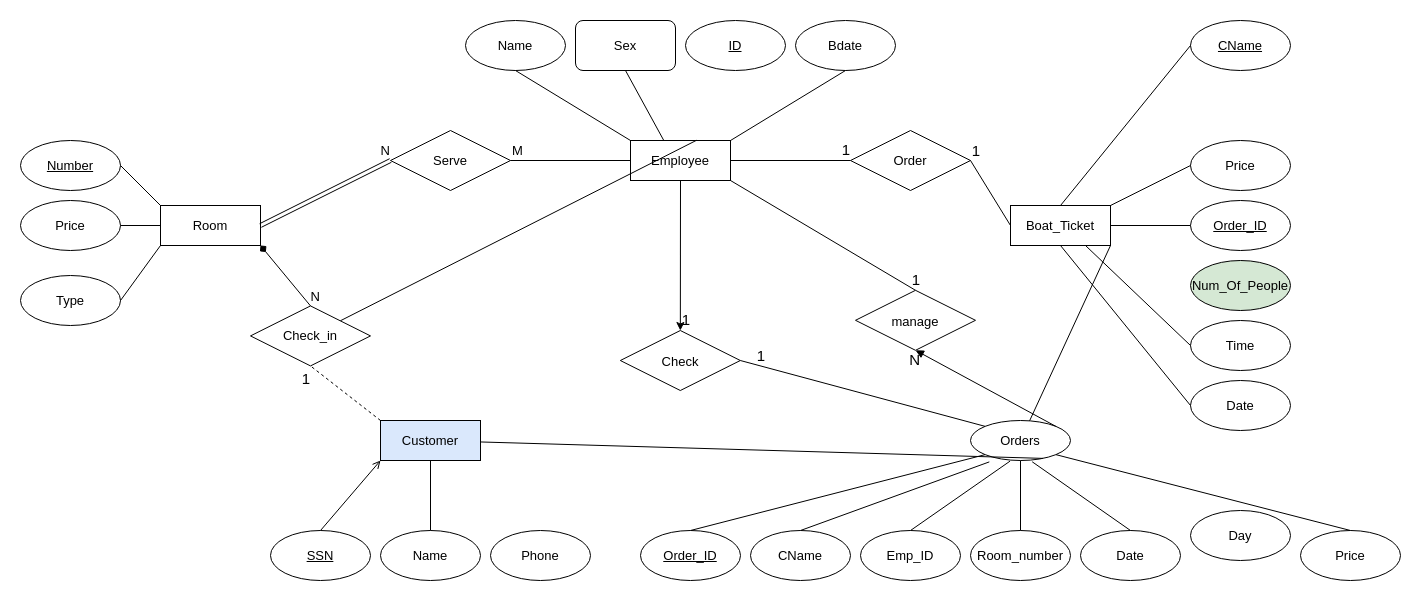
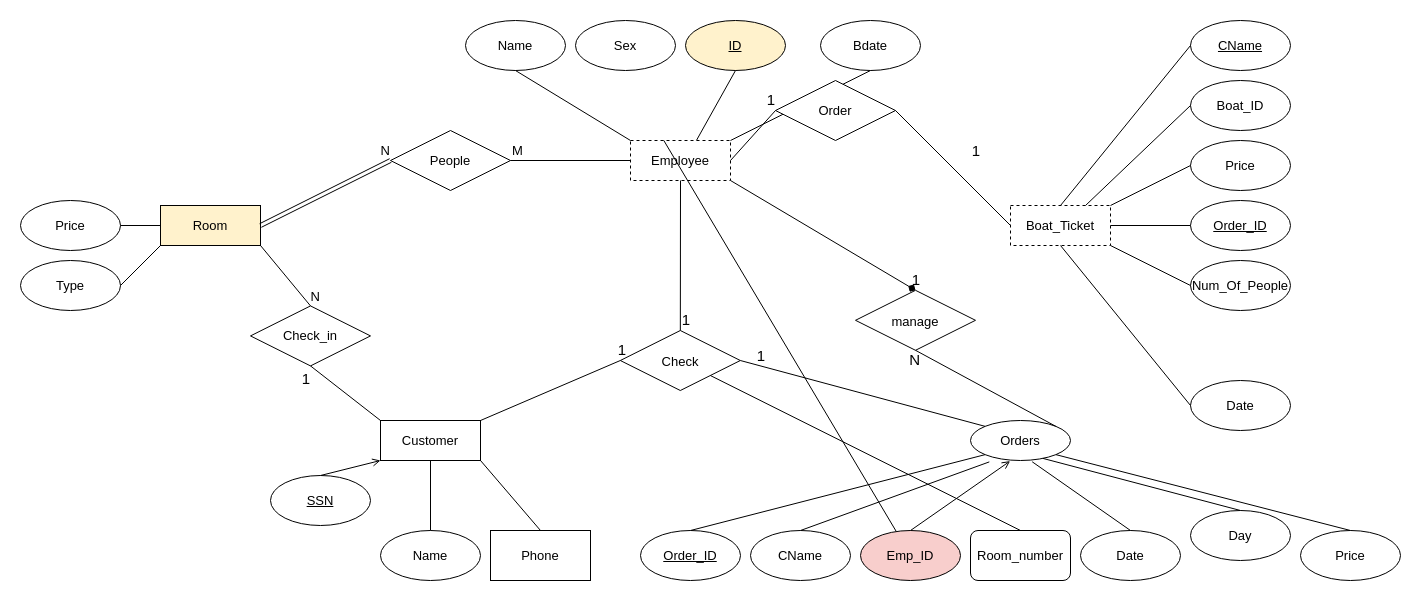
node "Sex": shape rounded rectangle -> ellipse
node "ID": fillcolor #ffffff -> #fff2cc
node "Bdate": moved (846, 46) -> (871, 46)
edge "Sex" -- "Employee": now "Emp_ID" -- "Employee"
node "Boat_ID": added
edge "Boat_ID" -- "Boat_Ticket": added
node "Serve": label "Serve" -> "People"
node "Employee": style solid -> dashed
node "Order": moved (911, 161) -> (836, 111)
node "Number": removed
edge "Number" -- "Room": removed
node "Room": fillcolor #ffffff -> #fff2cc
node "Boat_Ticket": style solid -> dashed
edge "Employee" -- "Check_in": now "Employee" -- "ID"
edge "Check_in" -> "Room": arrowhead diamond -> none
node "Num_Of_People": fillcolor #d5e8d4 -> #ffffff
edge "Employee" -- "manage": arrowhead none -> diamond
edge "Boat_Ticket" -- "Time": removed
node "Type": moved (71, 301) -> (71, 286)
edge "Employee" -> "Check": arrowhead classic -> none
edge "Boat_Ticket" -- "Orders": now "Boat_Ticket" -- "Num_Of_People"
node "Time": removed
edge "Orders" -> "manage": arrowhead block -> none
edge "Check" -- "Customer": added, label "1"
edge "Check_in" -- "Customer": style dashed -> solid
node "Customer": fillcolor #dae8fc -> #ffffff
edge "Customer" -- "Orders": now "Day" -- "Orders"
edge "Orders" -- "Emp_ID": arrowhead none -> open
edge "Customer" -- "Phone": added
edge "Orders" -- "Room_number": now "Check" -- "Room_number"
node "SSN": moved (321, 556) -> (321, 501)
node "Phone": shape ellipse -> rectangle
node "Emp_ID": fillcolor #ffffff -> #f8cecc
node "Room_number": shape ellipse -> rounded rectangle
